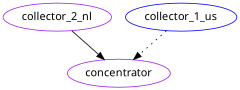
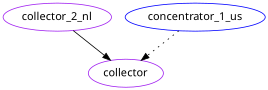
node "collector_1_us": label "collector_1_us" -> "concentrator_1_us"
node "concentrator": label "concentrator" -> "collector"
